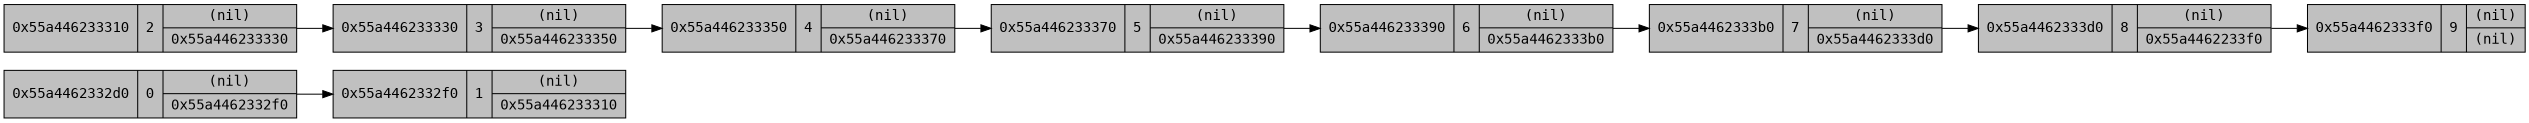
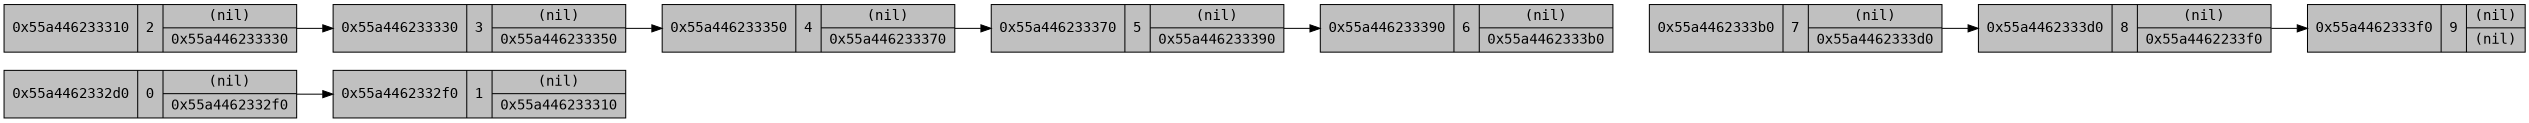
edge "0x55a446233390" -> "0x55a4462333b0": removed
